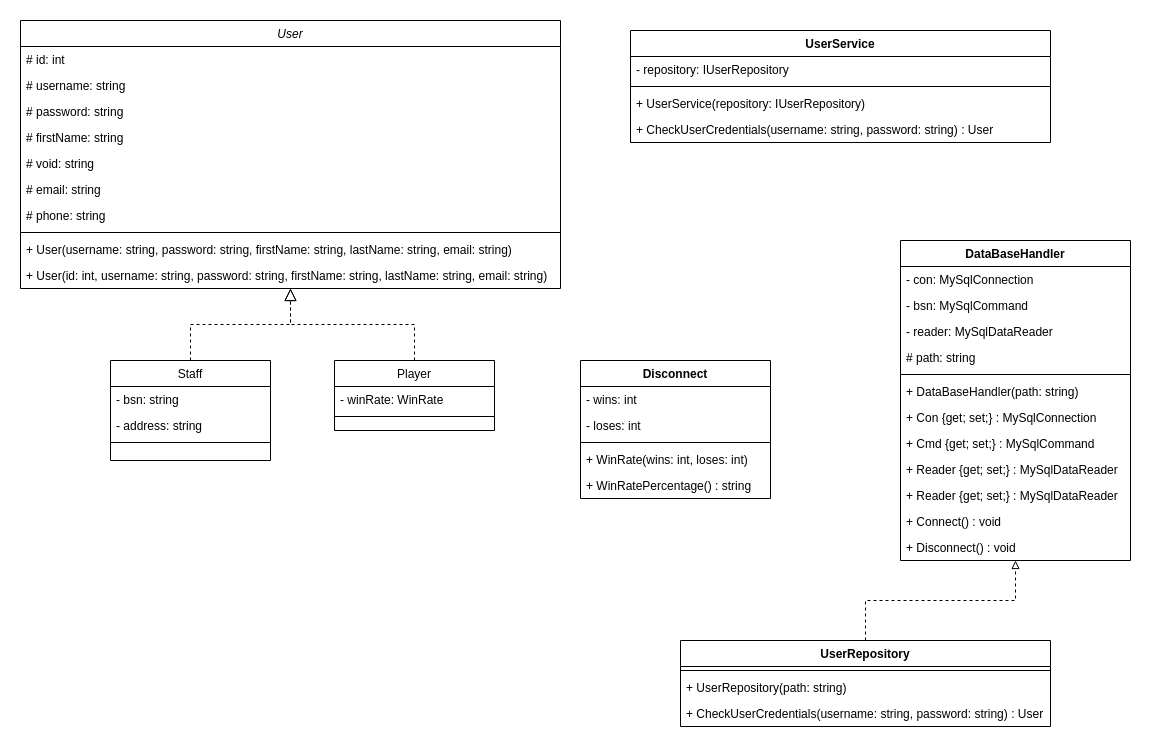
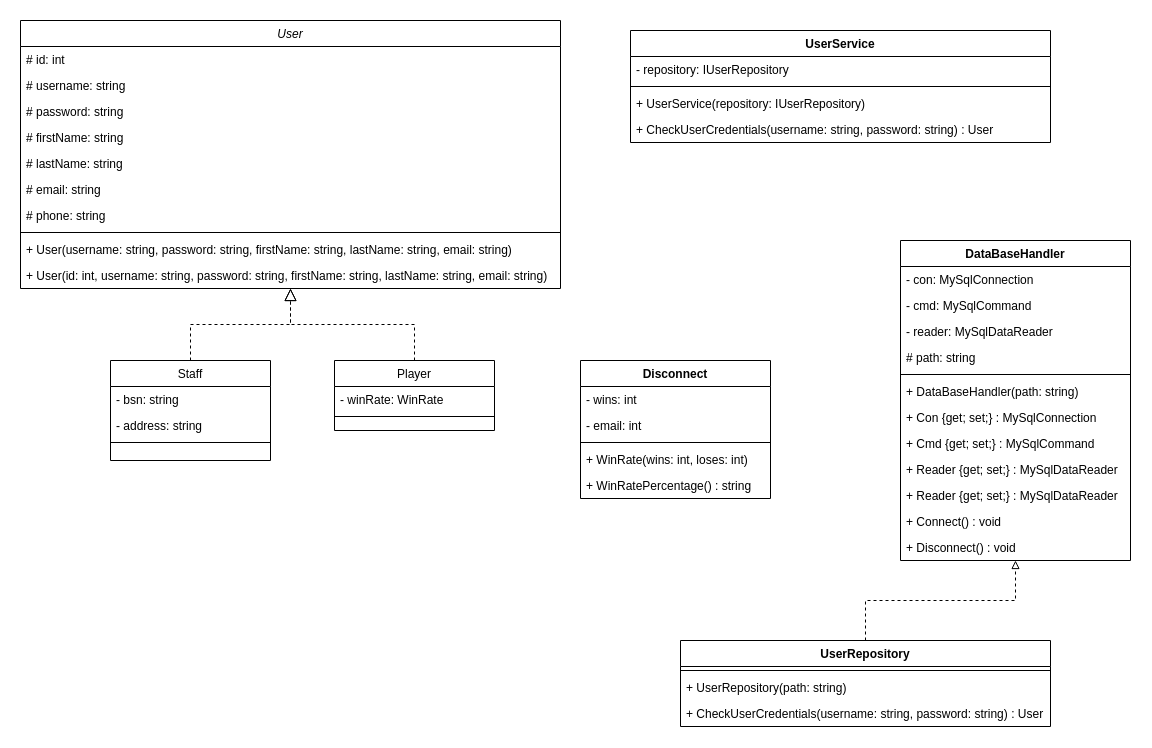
node "# void: string": label "# void: string" -> "# lastName: string"
node "- bsn: MySqlCommand": label "- bsn: MySqlCommand" -> "- cmd: MySqlCommand"
node "- loses: int": label "- loses: int" -> "- email: int"
